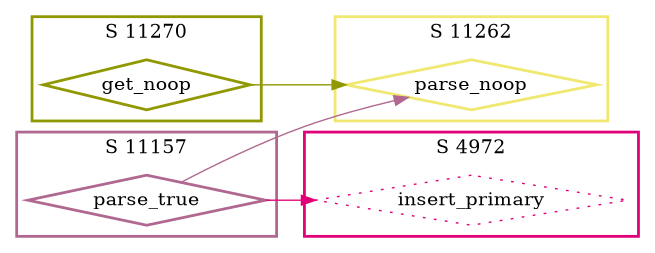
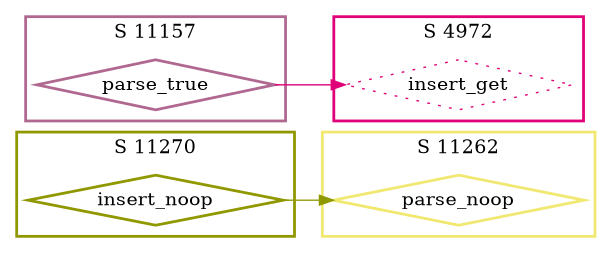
node "get_noop": label "get_noop" -> "insert_noop"
edge "parse_true" -> "parse_noop": removed
node "insert_primary": label "insert_primary" -> "insert_get"
